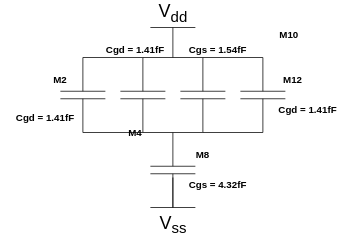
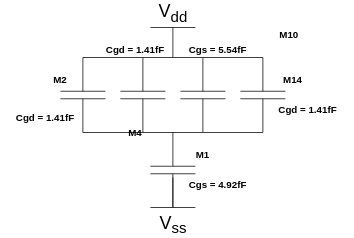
node "Cgs = 1.54fF": label "Cgs = 1.54fF" -> "Cgs = 5.54fF"
node "M12": label "M12" -> "M14"
node "M8": label "M8" -> "M1"
node "Cgs = 4.32fF": label "Cgs = 4.32fF" -> "Cgs = 4.92fF"
